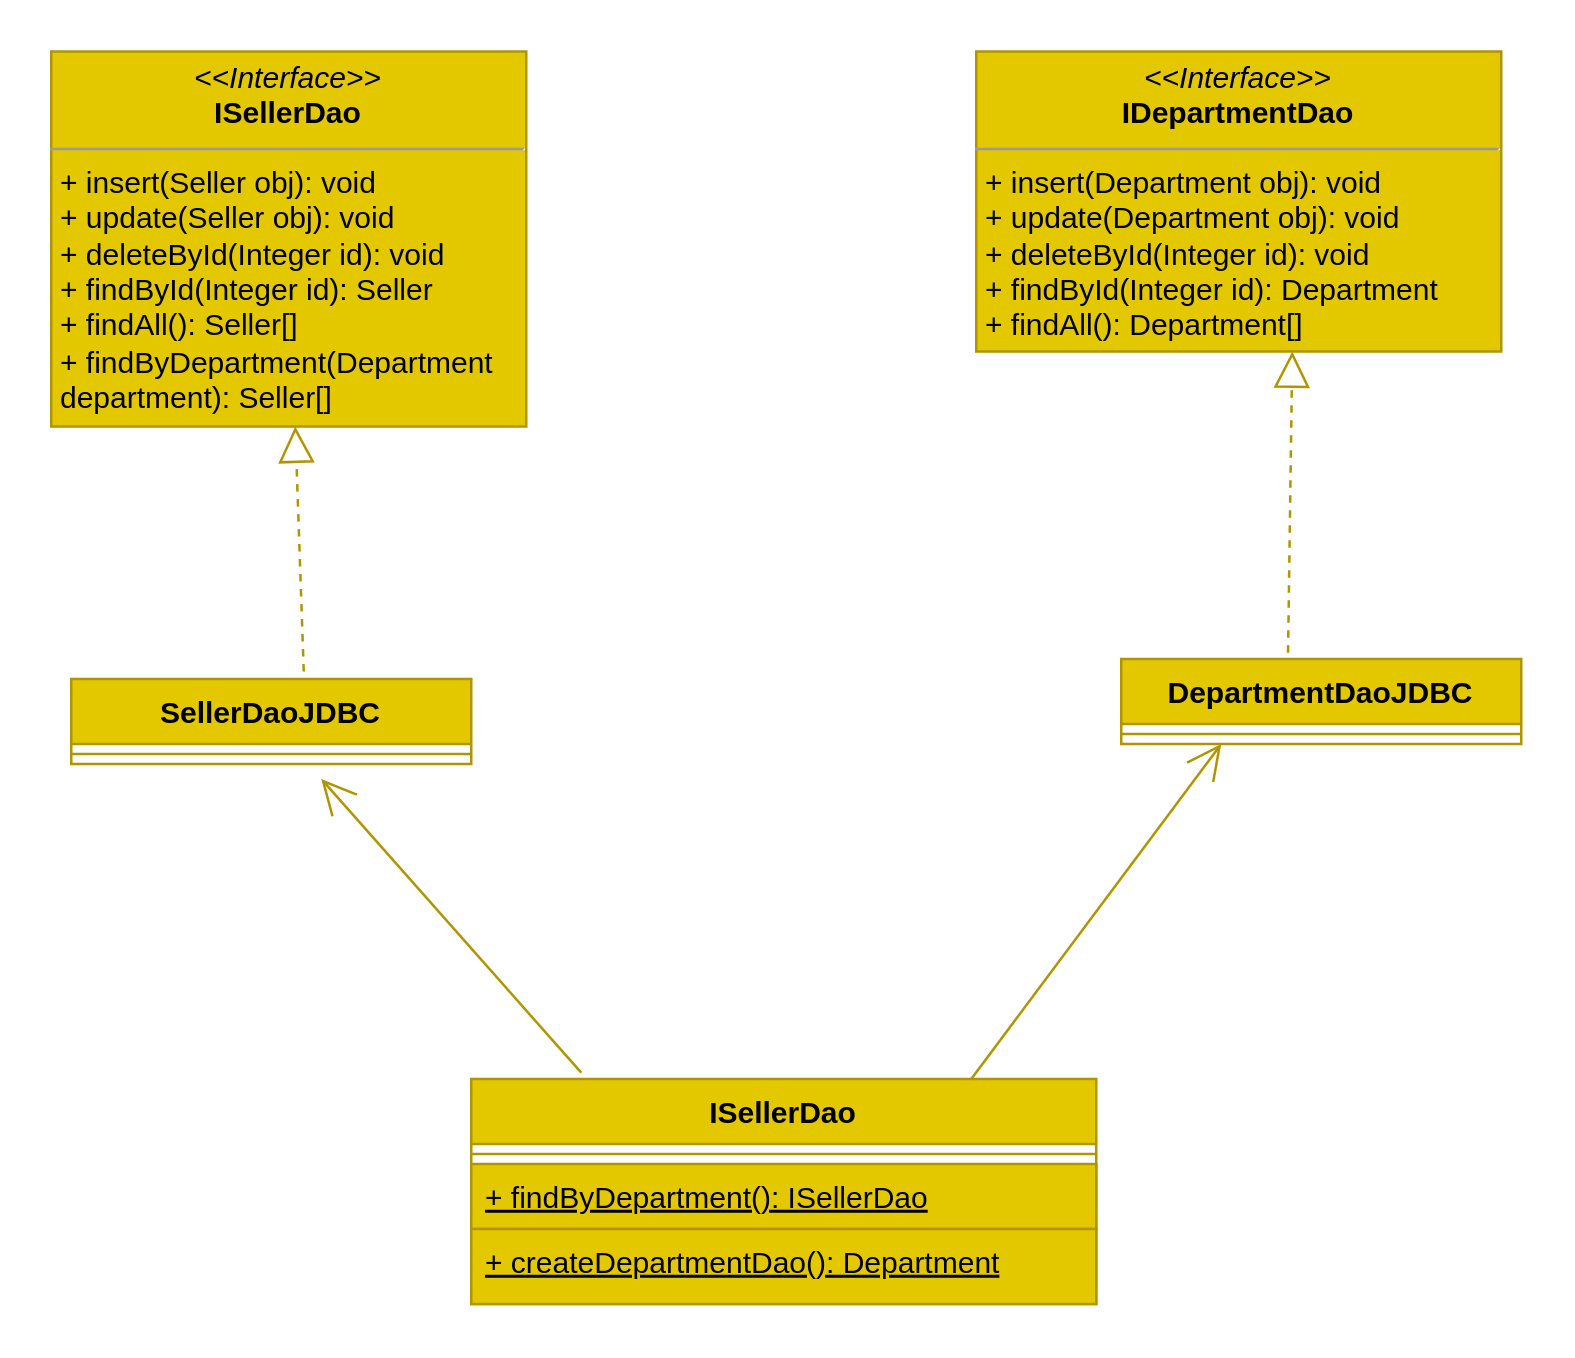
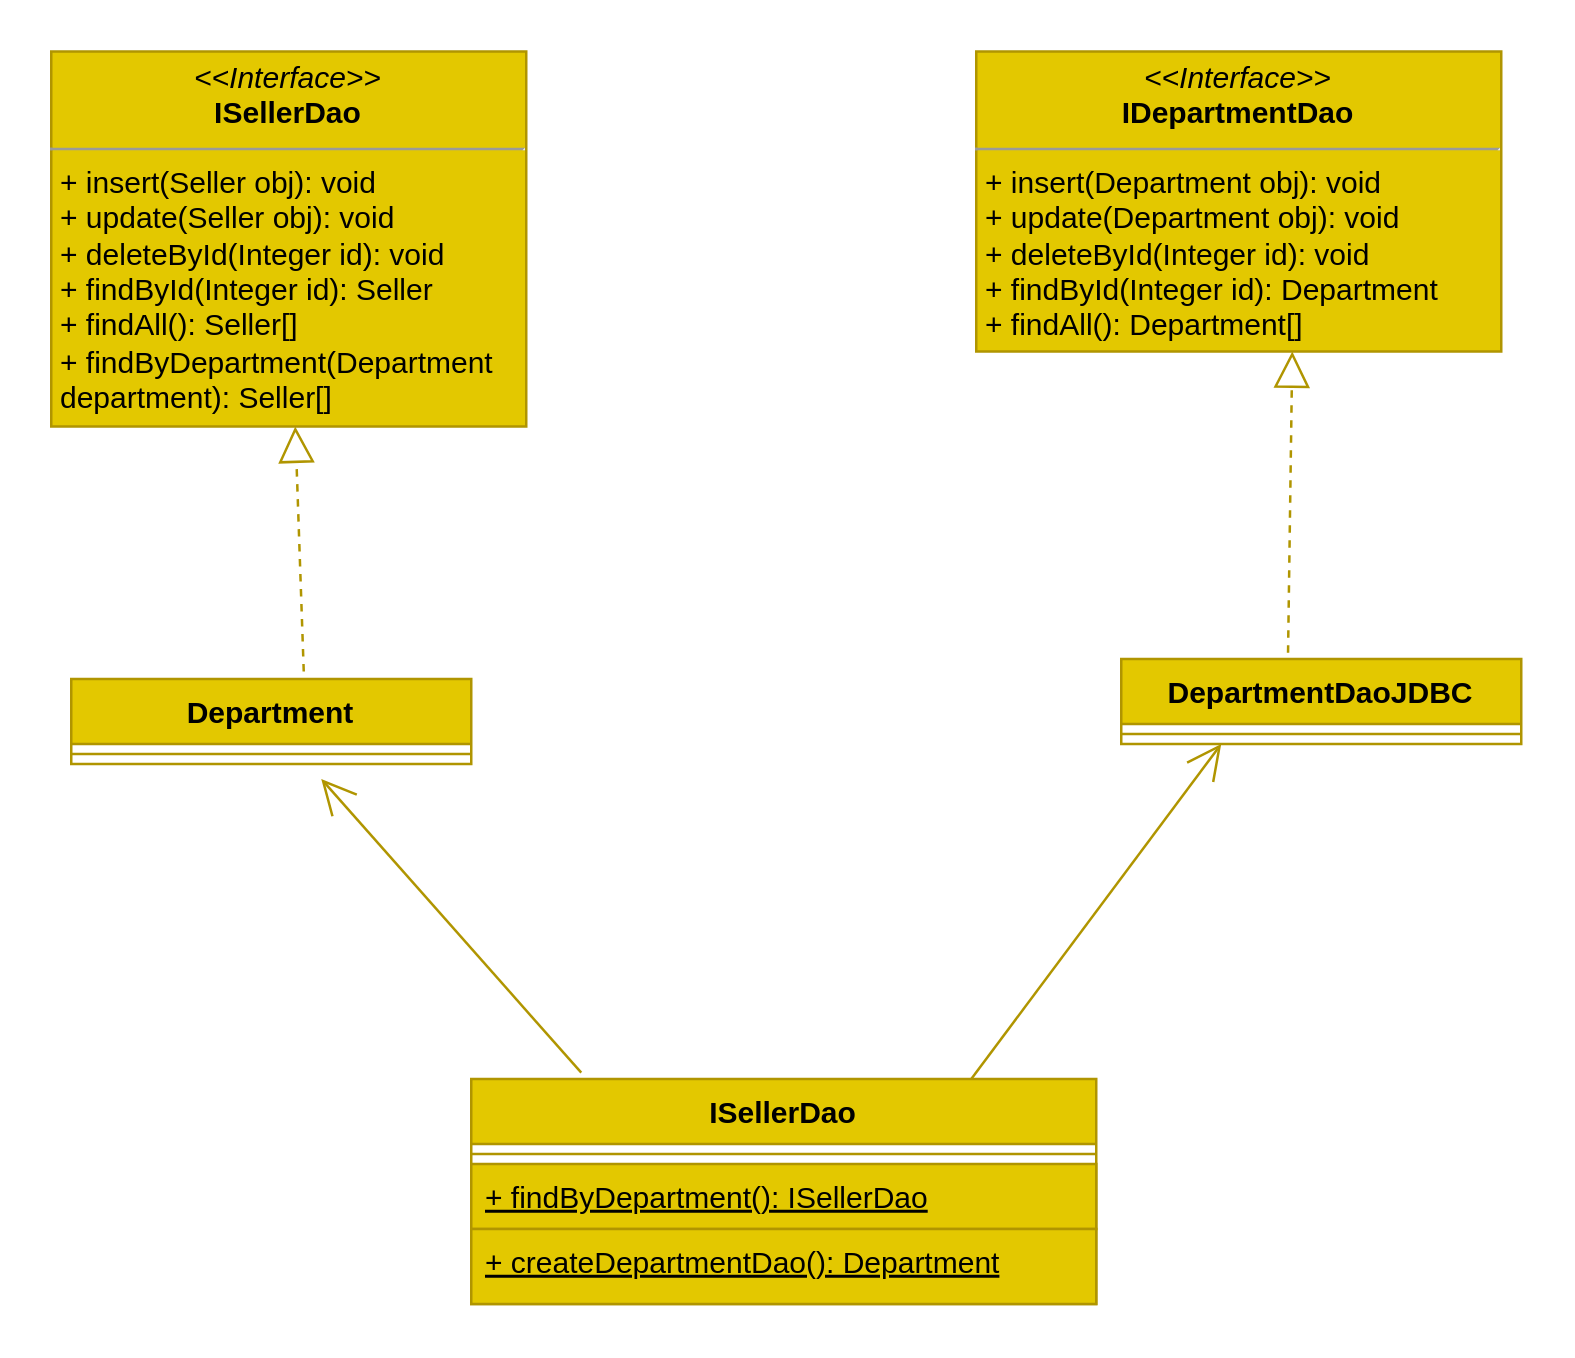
node "SellerDaoJDBC": label "SellerDaoJDBC" -> "Department"
